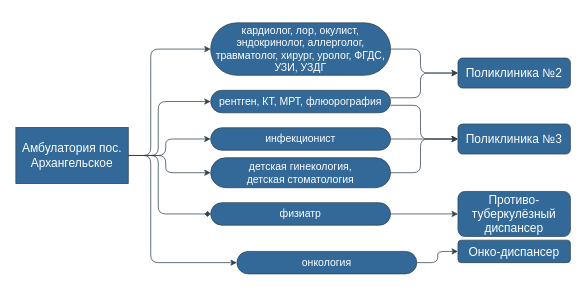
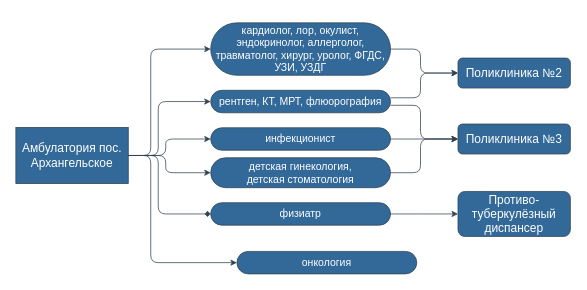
node "Онко-диспансер": removed
edge "онкология" -> "Онко-диспансер": removed
